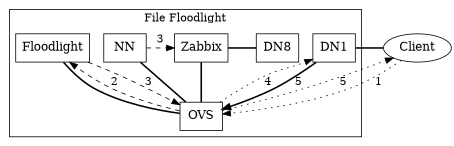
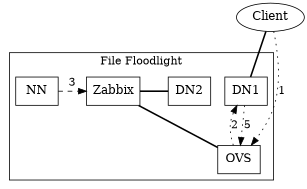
node "Floodlight": removed
node "DN8": label "DN8" -> "DN2"
edge "NN" -- "OVS": removed
edge "OVS" -> "DN1": label "4" -> "2"
edge "DN1" -> "OVS": style bold -> dotted
edge "OVS" -> "Client": removed, label "5"
